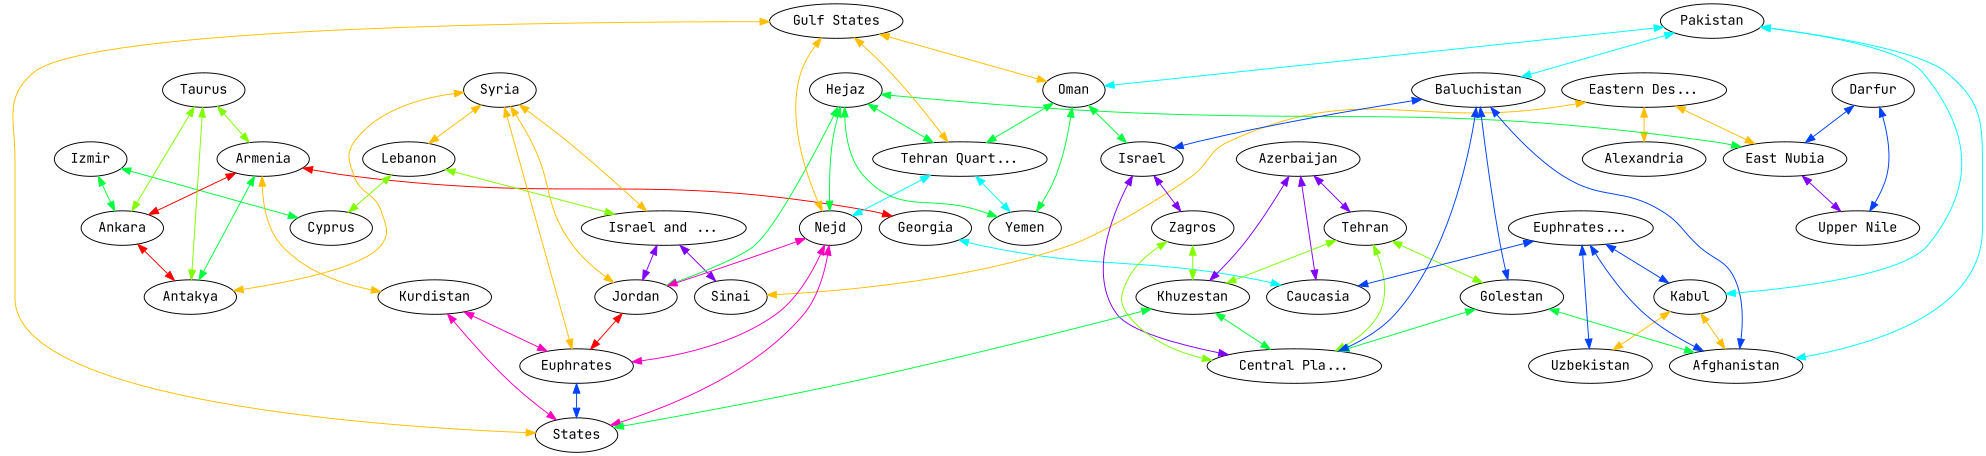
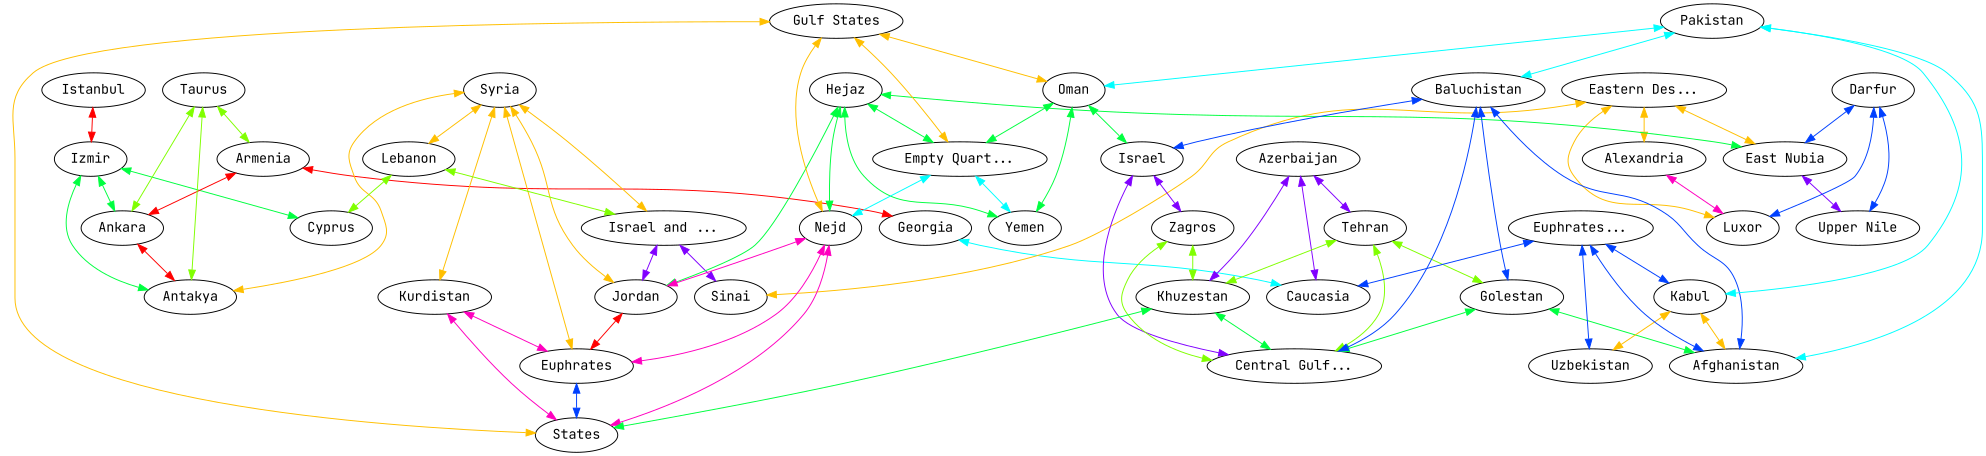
node "Istanbul": added
node "Tehran Quart...": label "Tehran Quart..." -> "Empty Quart..."
edge "Armenia" -- "Antakya": now "Izmir" -- "Antakya"
node "Luxor": added
edge "Armenia" -- "Kurdistan": now "Syria" -- "Kurdistan"
node "Central Pla...": label "Central Pla..." -> "Central Gulf..."
